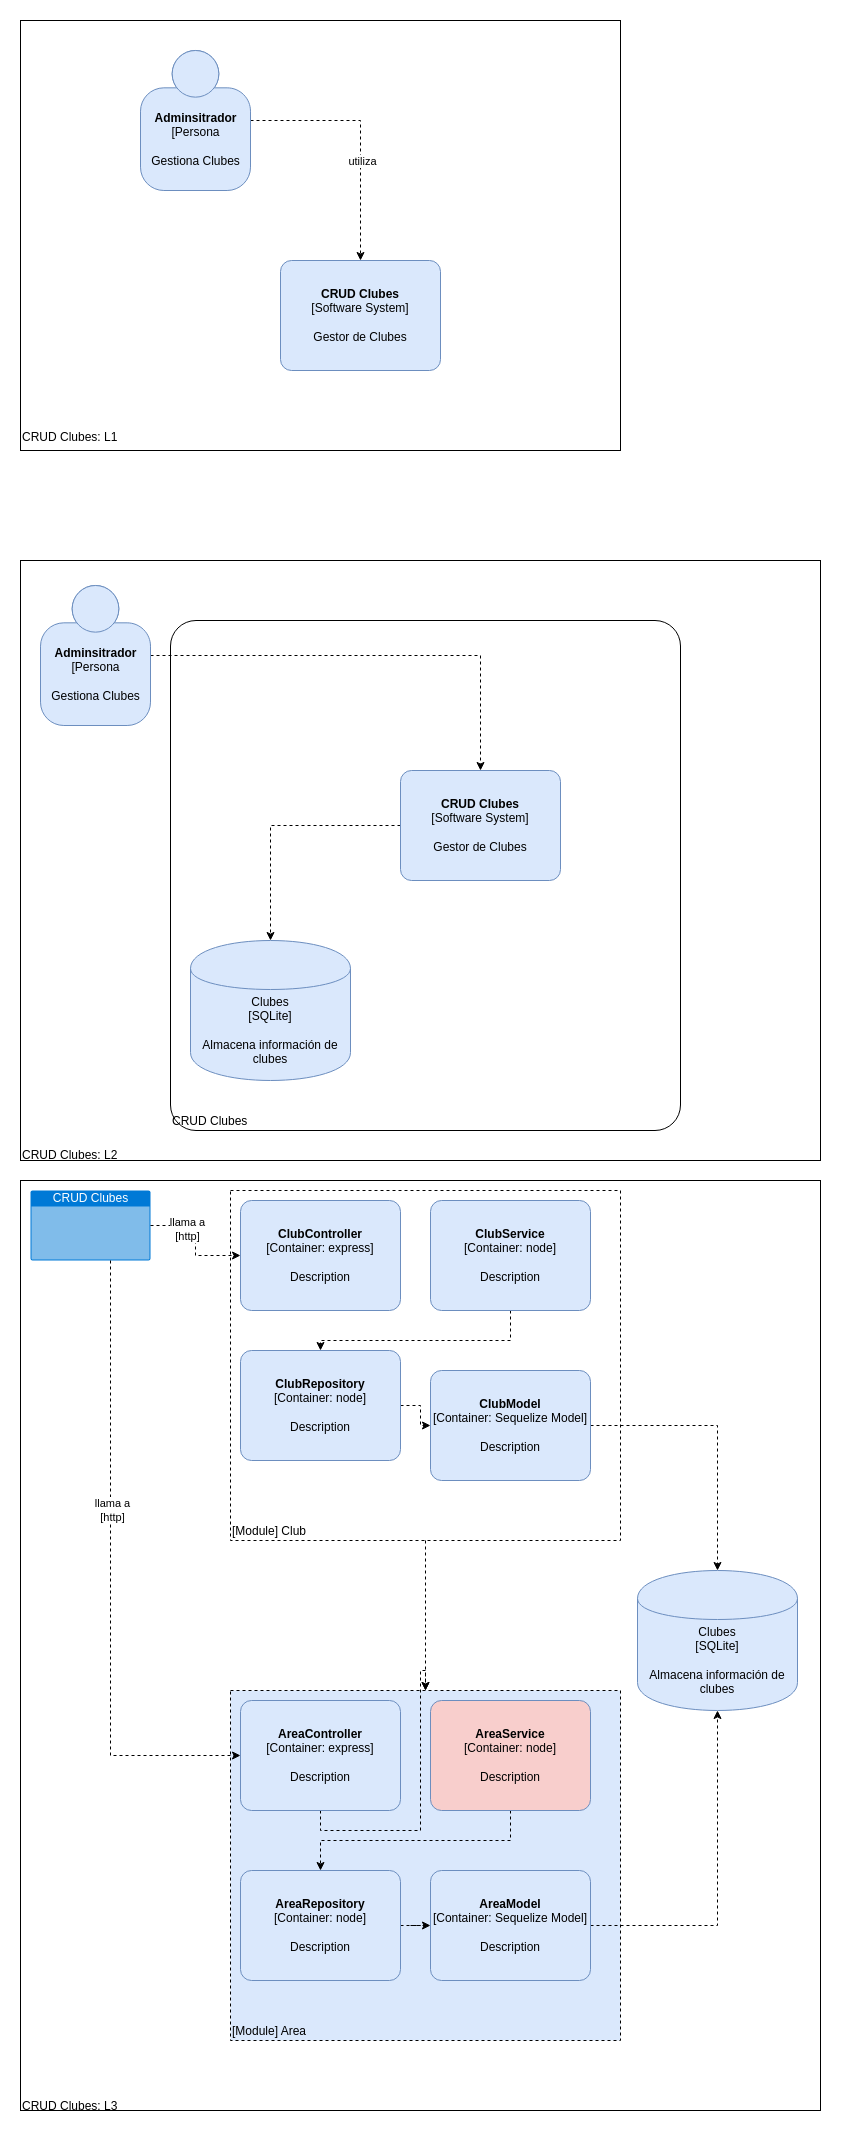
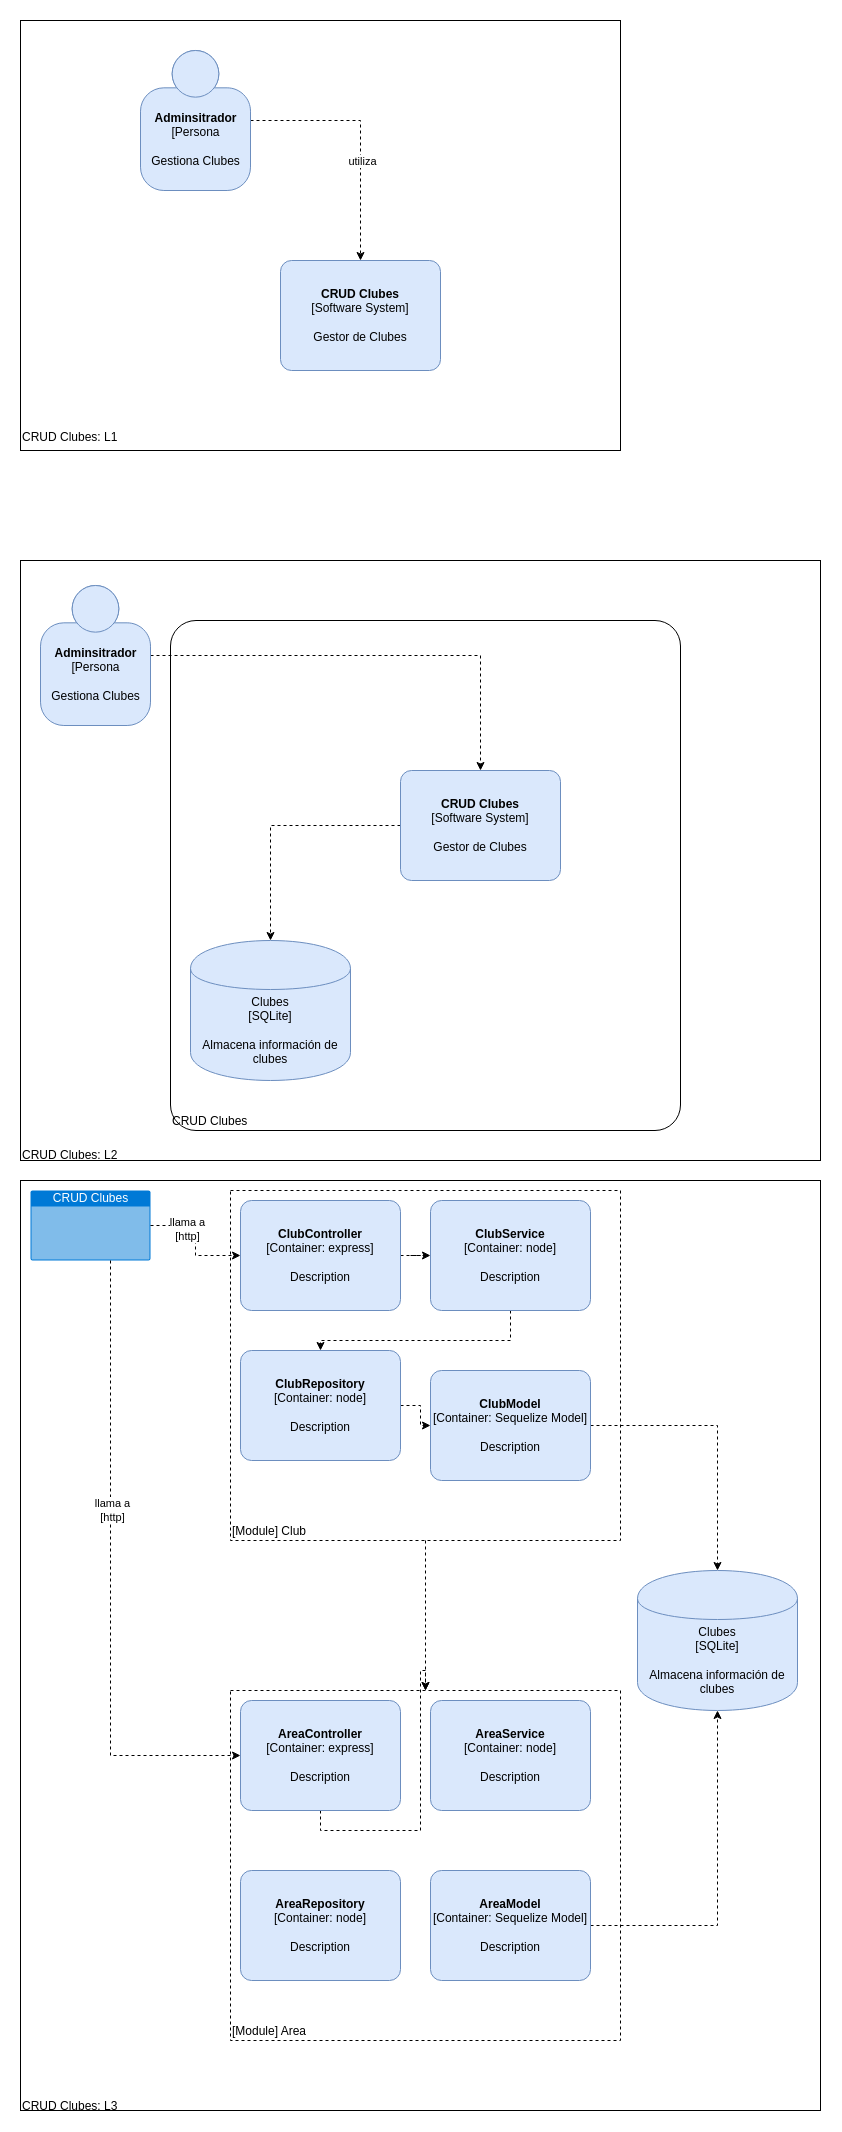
edge "ClubController [Container: express] Description" -> "ClubService [Container: node] Description": added
node "AreaService [Container: node] Description": fillcolor #f8cecc -> #dae8fc
edge "AreaService [Container: node] Description" -> "AreaRepository [Container: node] Description": removed
node "[Module] Area": fillcolor #dae8fc -> #ffffff
edge "AreaRepository [Container: node] Description" -> "AreaModel [Container: Sequelize Model] Description": removed
